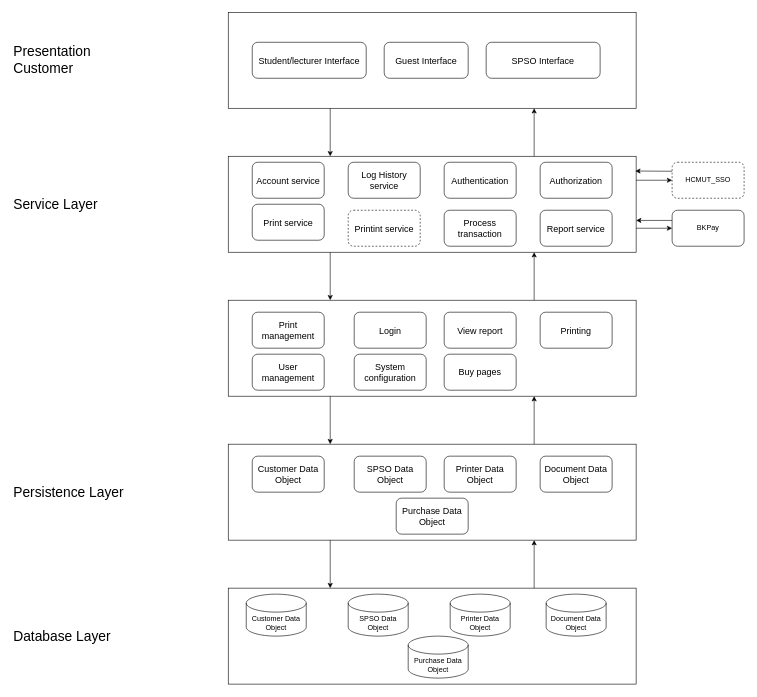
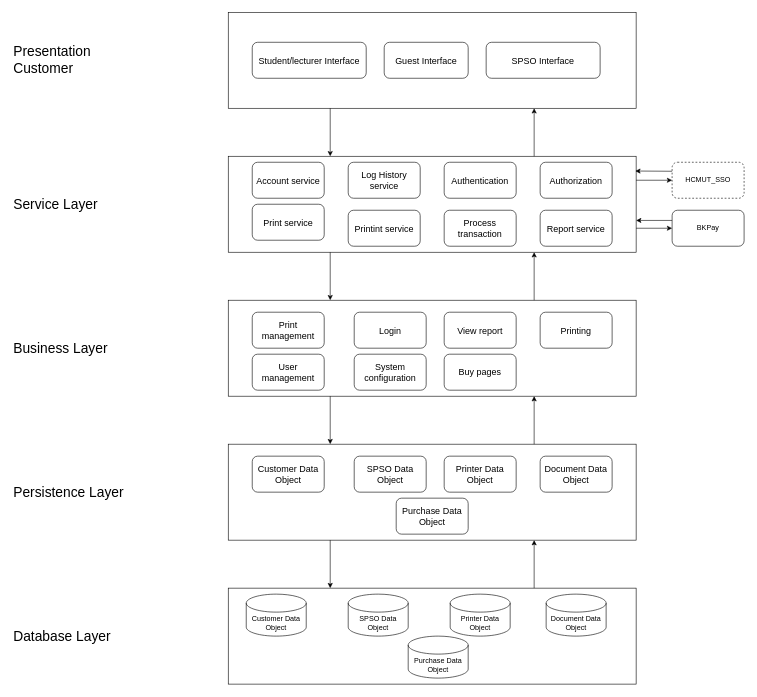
node "Printint service": style dashed -> solid
node "Business Layer": added
